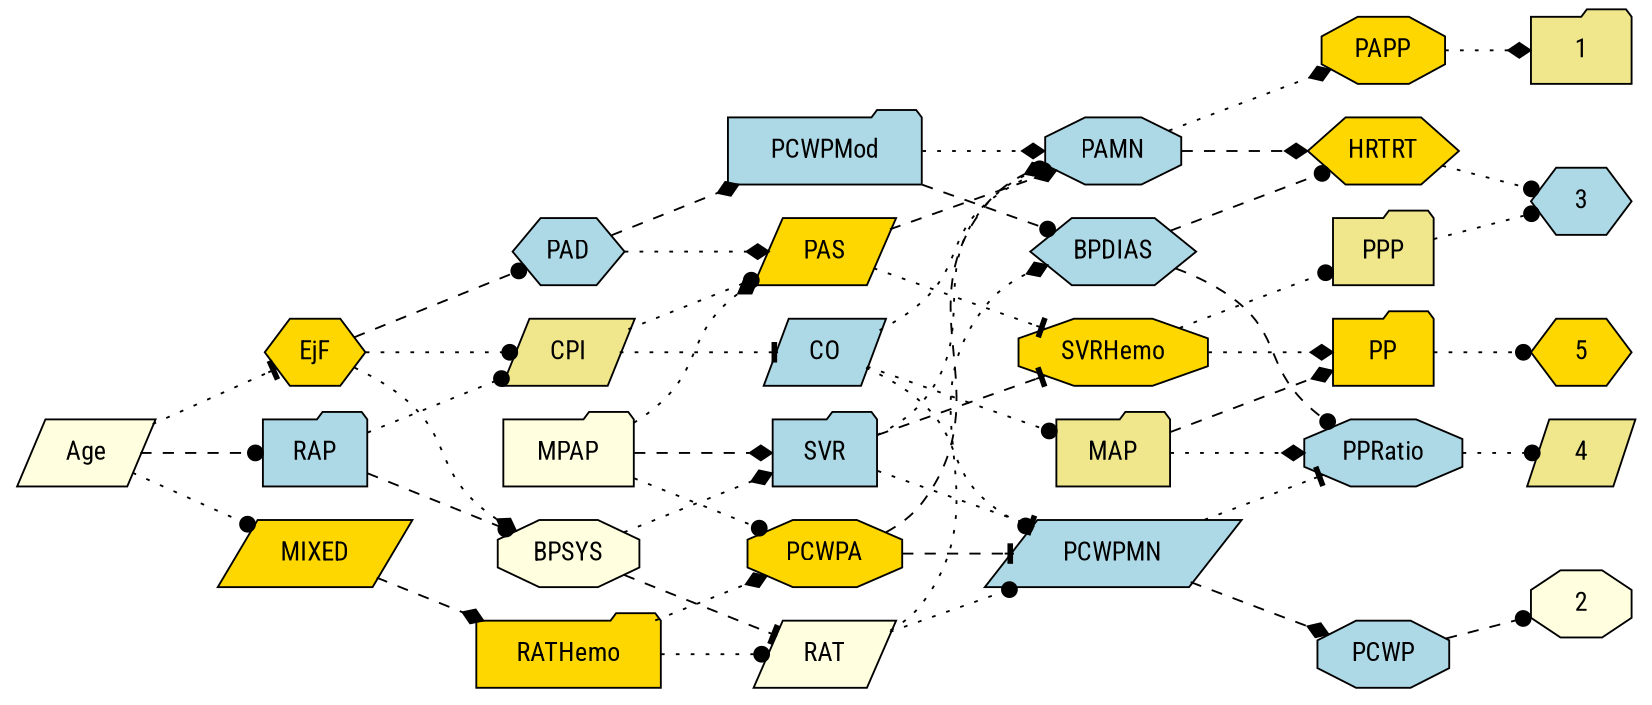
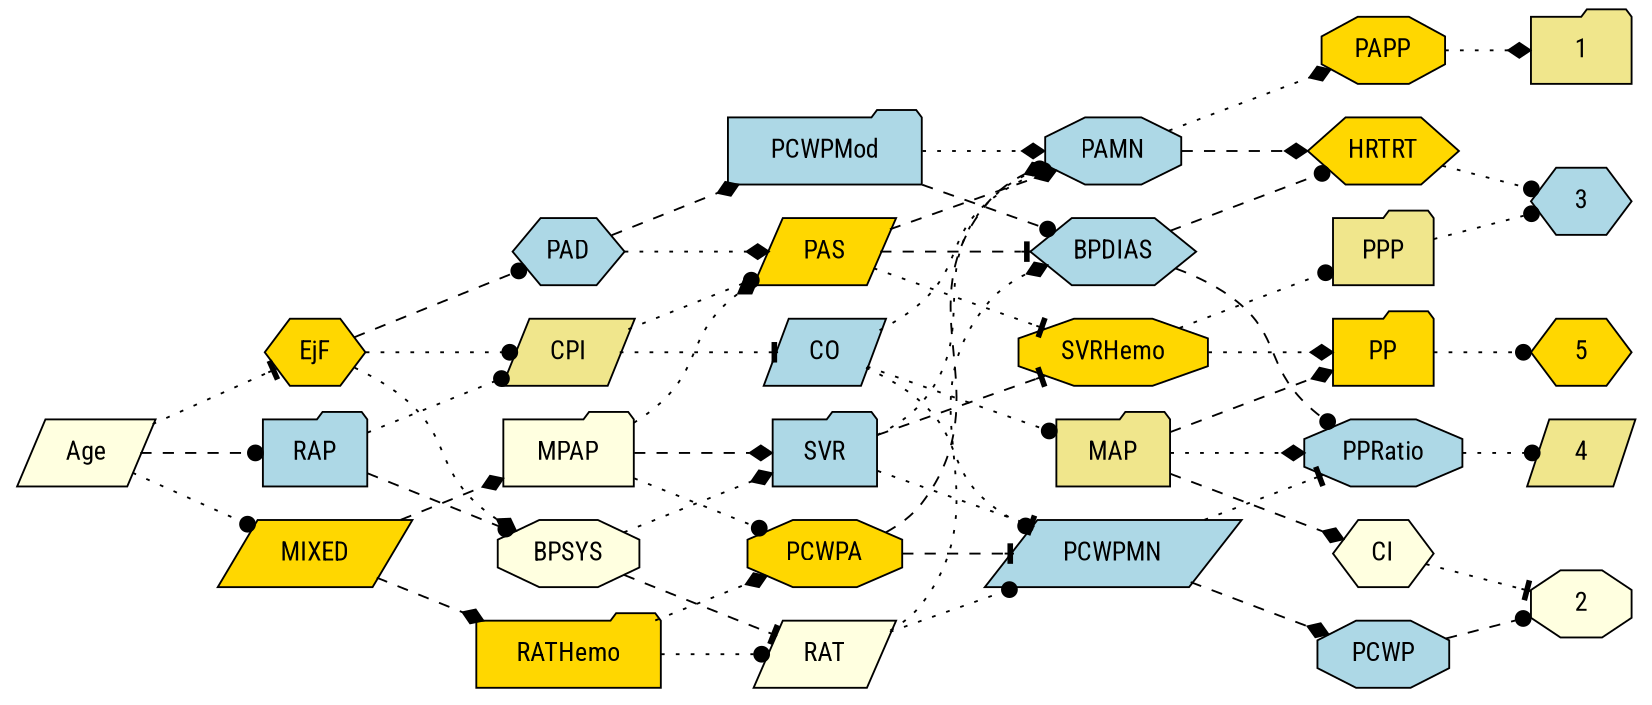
edge "PAS" -> "BPDIAS": added
edge "MIXED" -> "MPAP": added
node "CI": added
